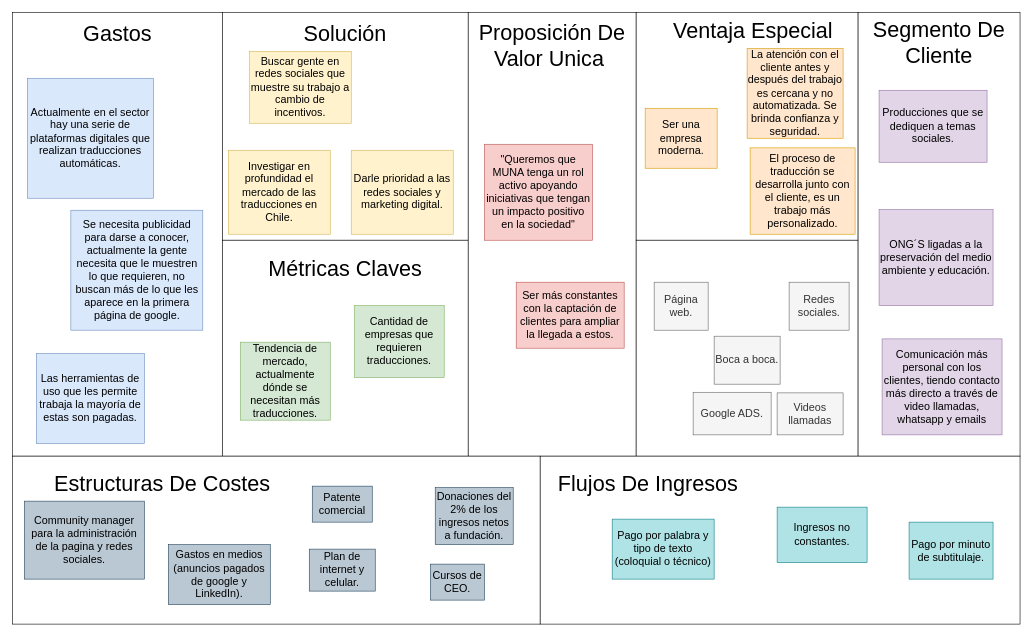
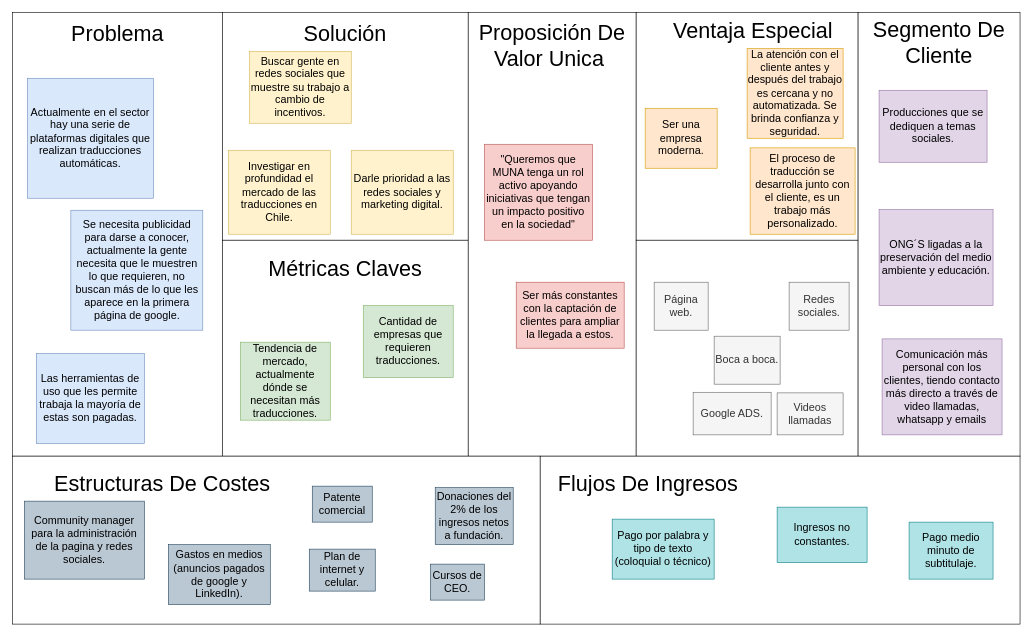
node "Gastos": label "Gastos" -> "Problema"
node "Cantidad de empresas que requieren traducciones.": moved (399, 342) -> (408, 342)
node "Pago por minuto de subtitulaje.": label "Pago por minuto de subtitulaje." -> "Pago medio minuto de subtitulaje."
